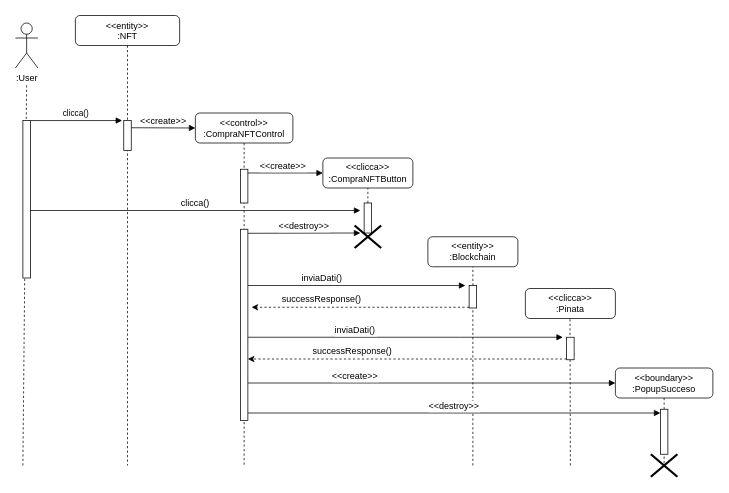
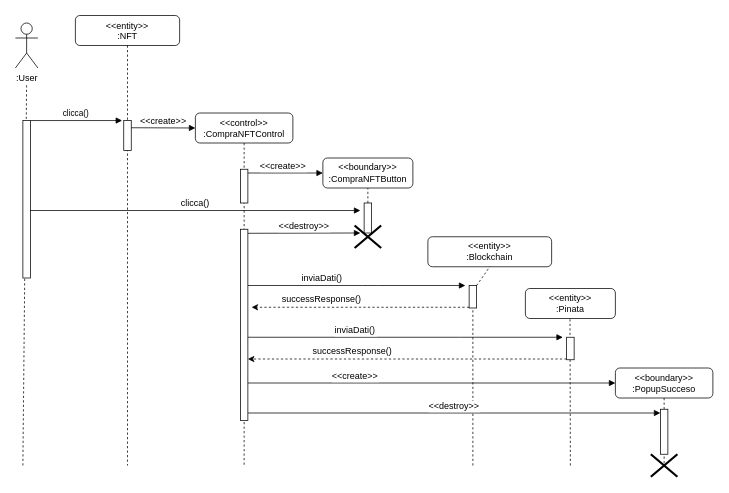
node "<<clicca>> :CompraNFTButton": label "<<clicca>> :CompraNFTButton" -> "<<boundary>> :CompraNFTButton"
node "<<entity>> :Blockchain": size 90x30 -> 124x30
node "<<clicca>> :Pinata": label "<<clicca>> :Pinata" -> "<<entity>> :Pinata"
